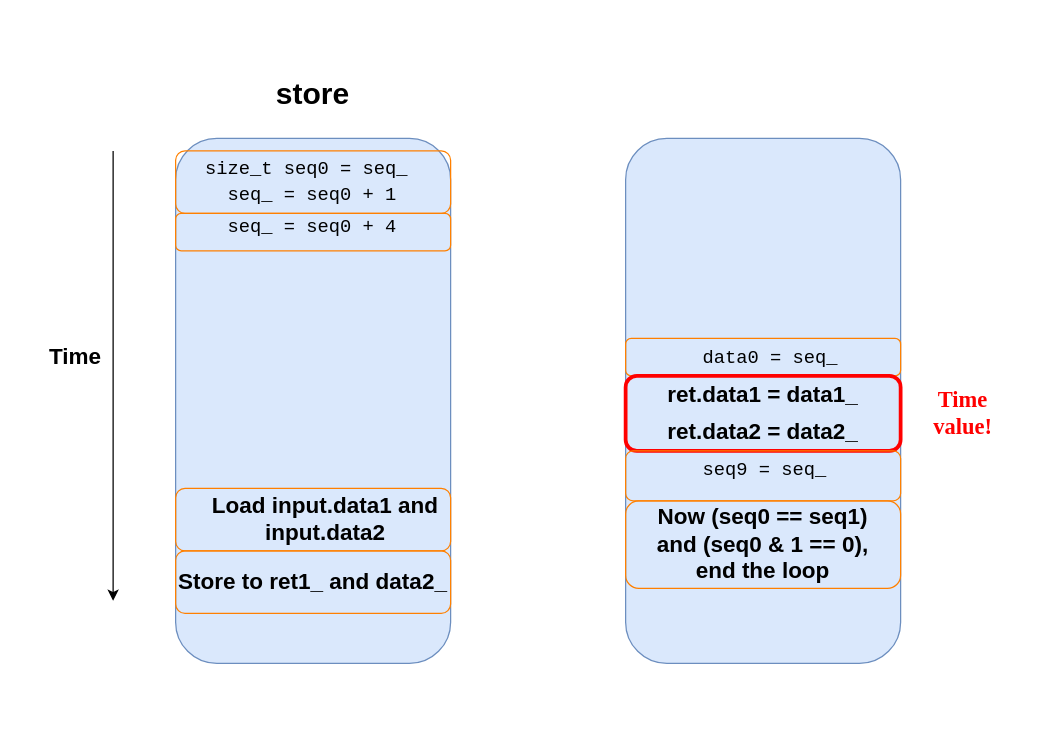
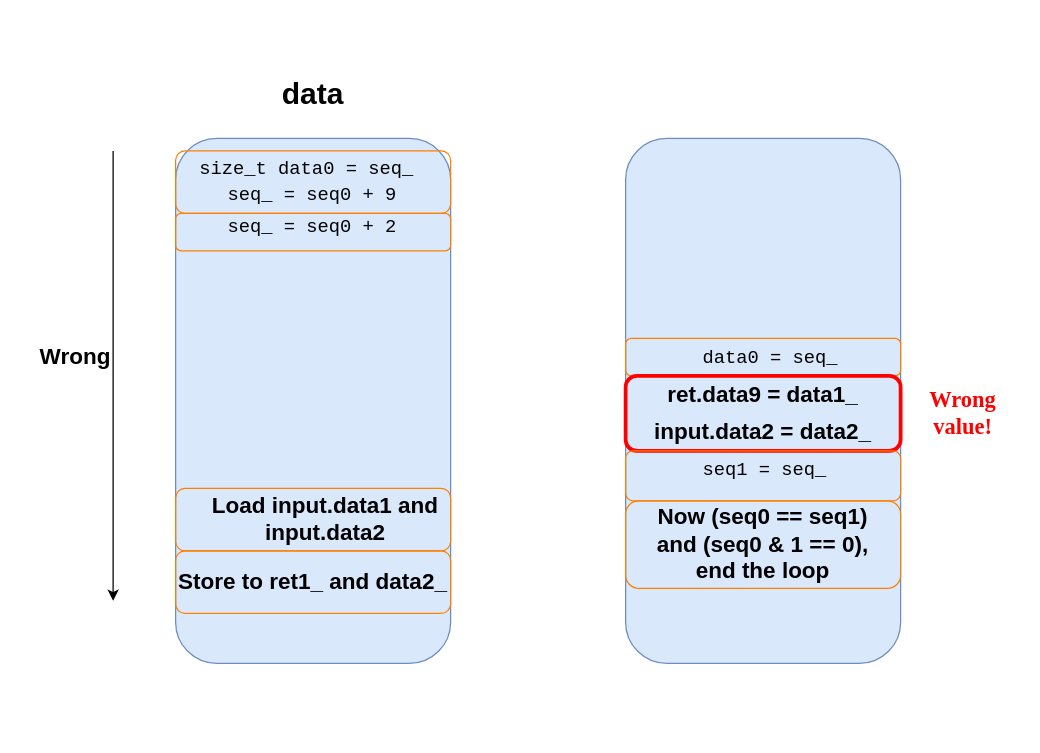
node "store": label "store" -> "data"
node "size_t seq0 = seq_": label "size_t seq0 = seq_" -> "size_t data0 = seq_"
node "seq_ = seq0 + 1": label "seq_ = seq0 + 1" -> "seq_ = seq0 + 9"
node "seq_ = seq0 + 4": label "seq_ = seq0 + 4" -> "seq_ = seq0 + 2"
node "Time": label "Time" -> "Wrong"
node "ret.data1 = data1_": label "ret.data1 = data1_" -> "ret.data9 = data1_"
node "Time value!": label "Time value!" -> "Wrong value!"
node "ret.data2 = data2_": label "ret.data2 = data2_" -> "input.data2 = data2_"
node "seq9 = seq_": label "seq9 = seq_" -> "seq1 = seq_"
